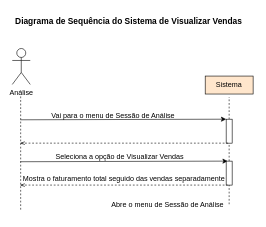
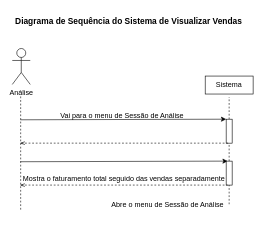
node "Sistema": fillcolor #ffe6cc -> #ffffff
node "Vai para o menu de Sessão de Análise": moved (113, 116) -> (122, 116)
node "Seleciona a opção de Visualizar Vendas": removed
